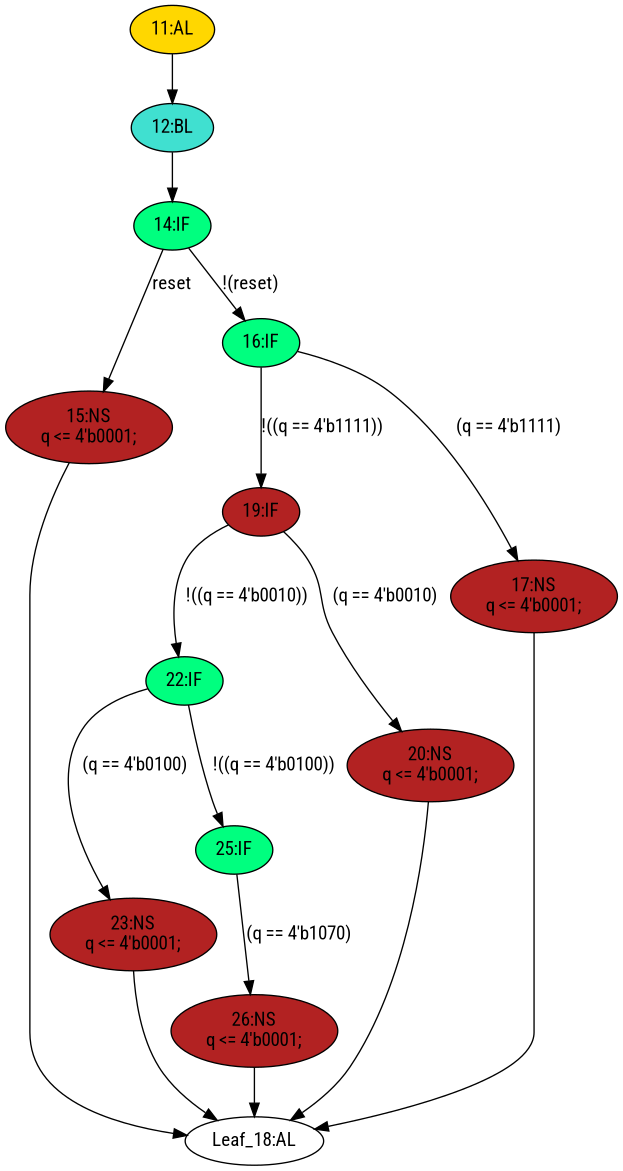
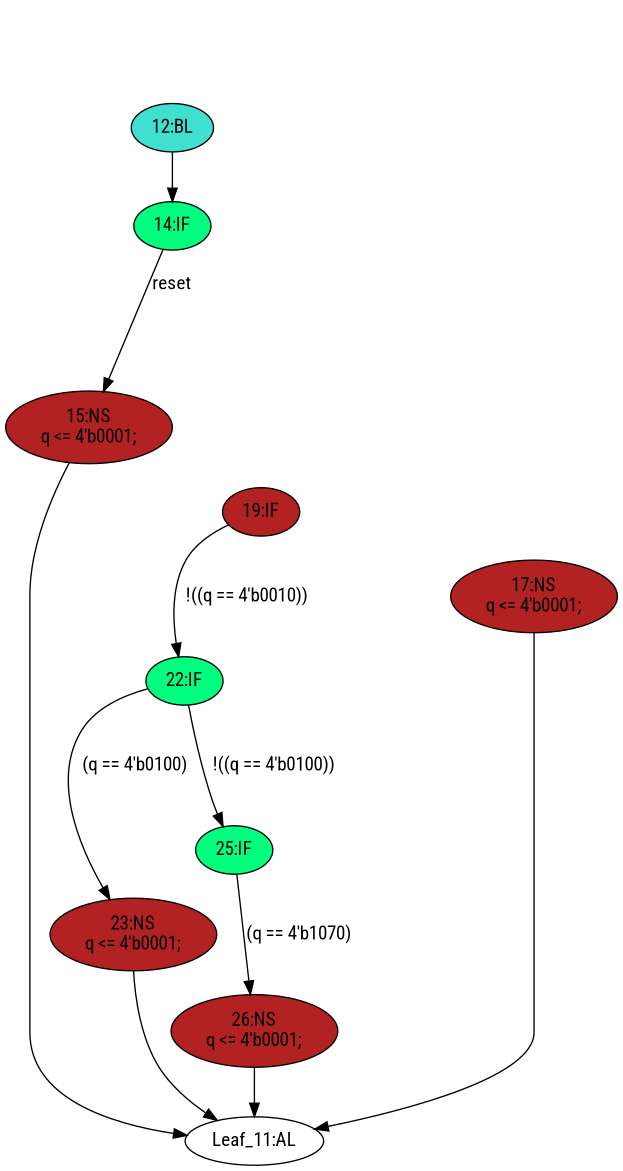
node "11:AL": removed
node "16:IF": removed
node "20:NS q <= 4'b0001;": removed
node "Leaf_18:AL": label "Leaf_18:AL" -> "Leaf_11:AL"
